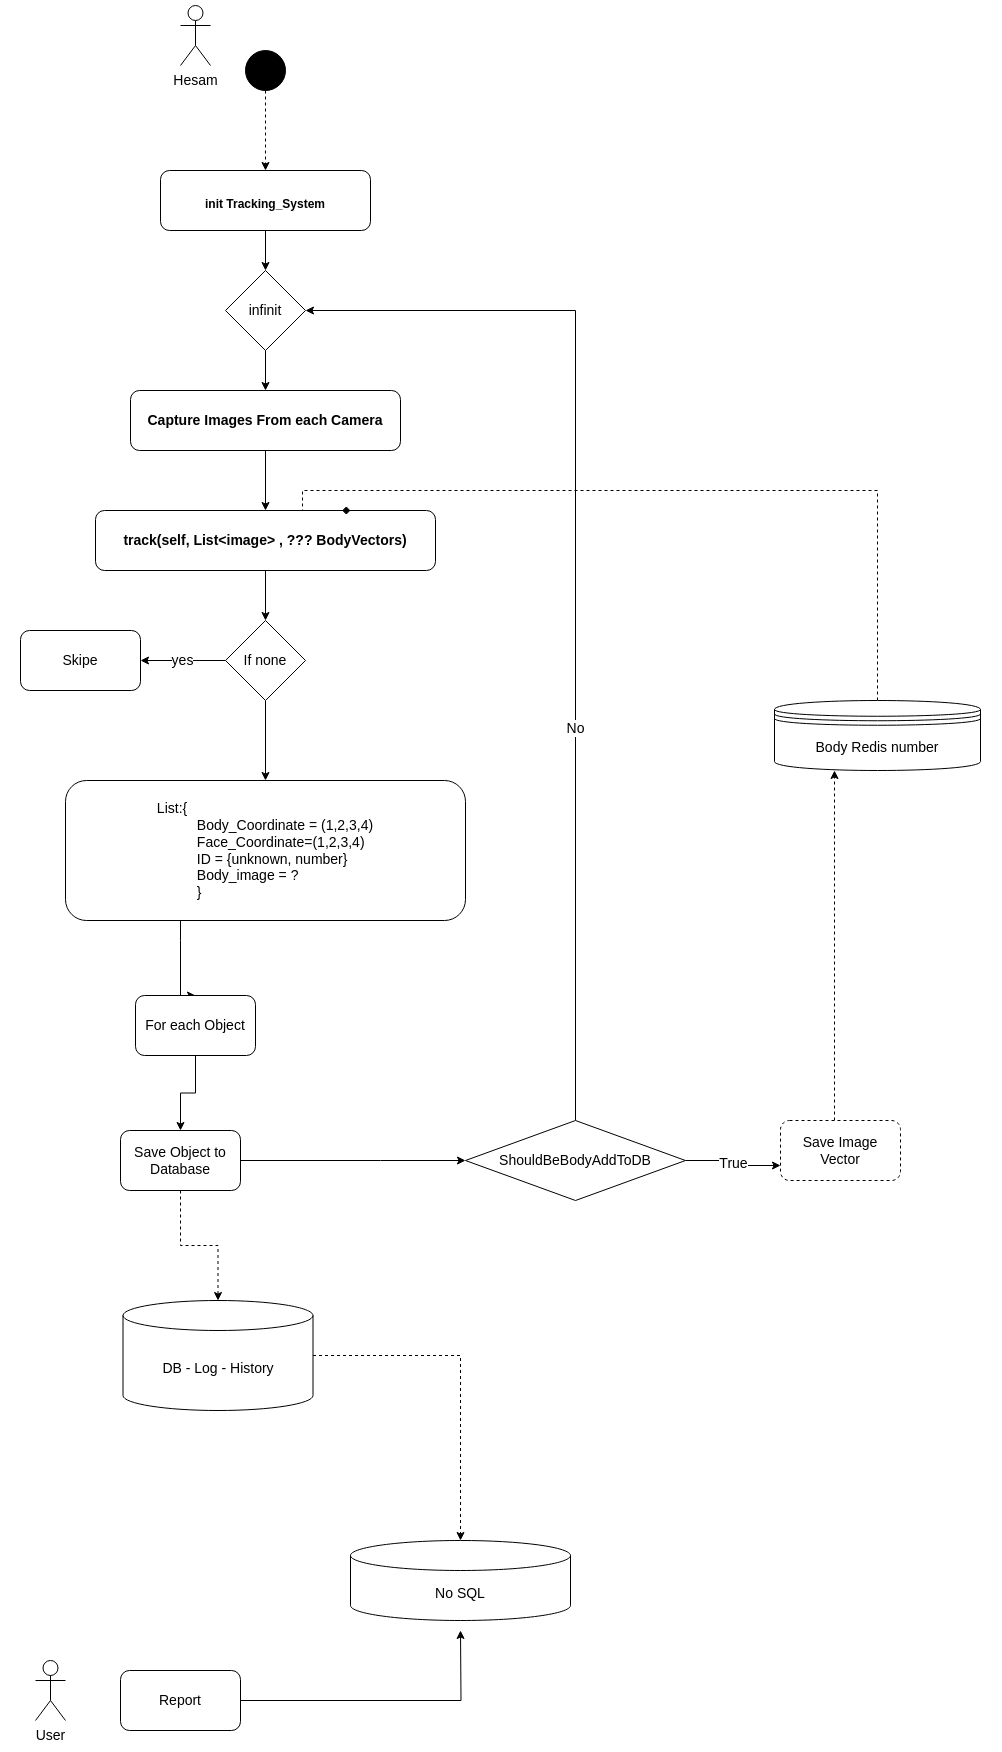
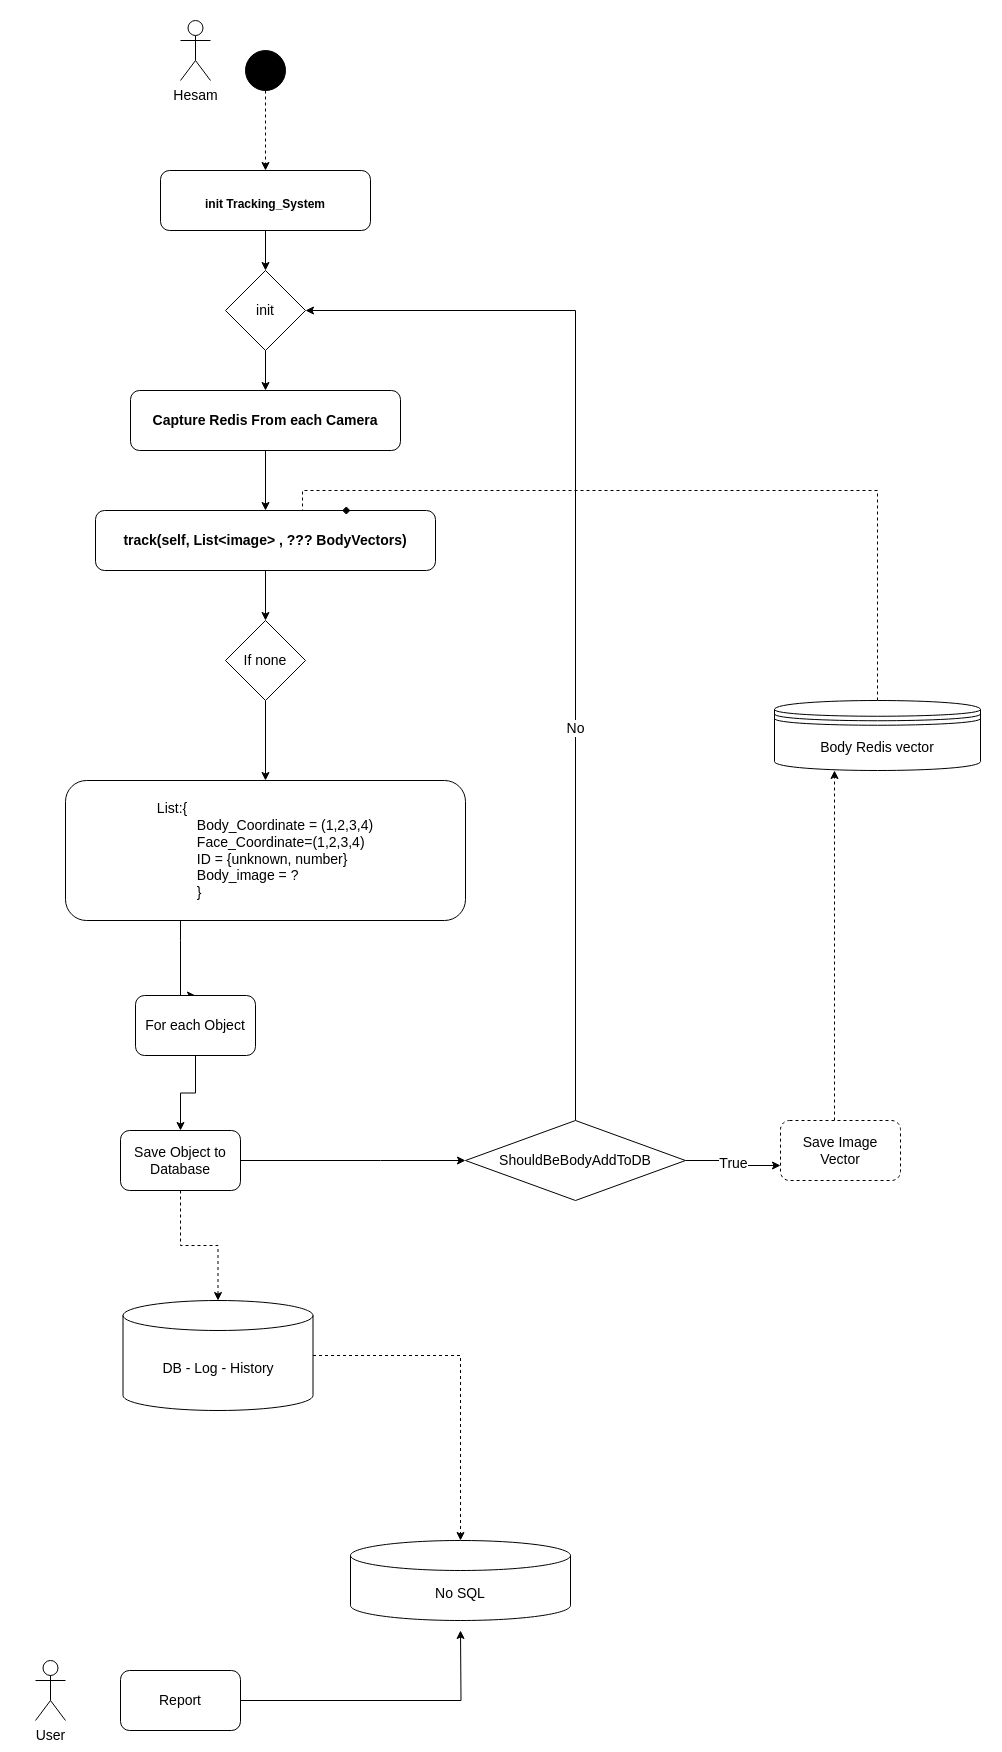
node "Hesam": moved (196, 36) -> (196, 51)
node "infinit": label "infinit" -> "init"
node "Capture Images From each Camera": label "Capture Images From each Camera" -> "Capture Redis From each Camera"
node "Skipe": removed
edge "If none" -> "Skipe": removed, label "yes"
node "Body Redis number": label "Body Redis number" -> "Body Redis vector"
